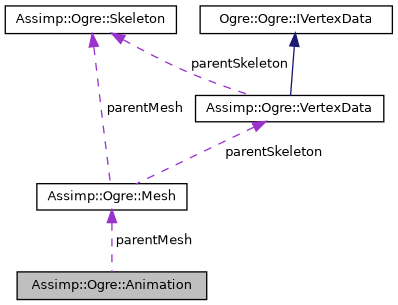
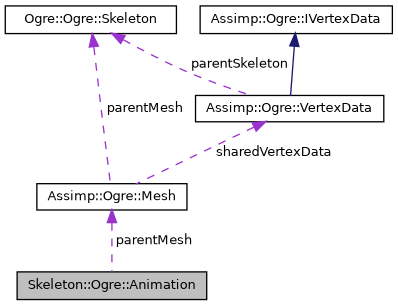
node "Assimp::Ogre::Skeleton": label "Assimp::Ogre::Skeleton" -> "Ogre::Ogre::Skeleton"
node "Ogre::Ogre::IVertexData": label "Ogre::Ogre::IVertexData" -> "Assimp::Ogre::IVertexData"
edge "Assimp::Ogre::Mesh" -> "Assimp::Ogre::VertexData": label " parentSkeleton" -> " sharedVertexData"
node "Assimp::Ogre::Animation": label "Assimp::Ogre::Animation" -> "Skeleton::Ogre::Animation"
